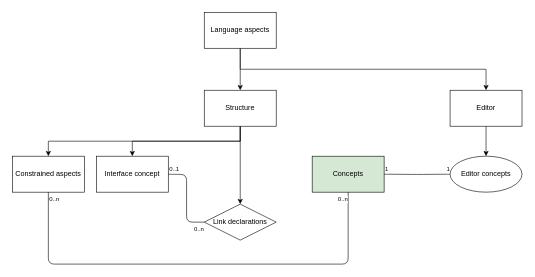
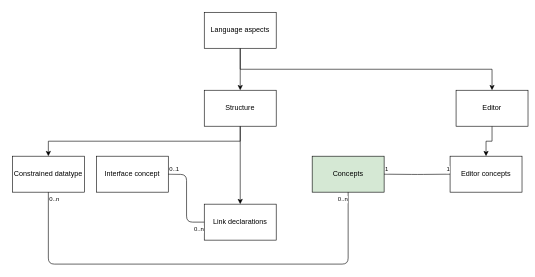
node "Editor": moved (486, 108) -> (492, 108)
edge "Structure" -> "Interface concept": removed
node "Constrained aspects": label "Constrained aspects" -> "Constrained datatype"
node "Editor concepts": shape ellipse -> rectangle
node "Link declarations": shape diamond -> rectangle
